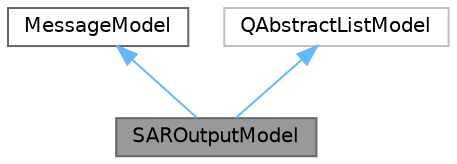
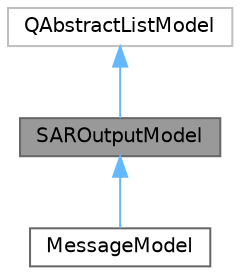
edge "SAROutputModel" -> "MessageModel": reversed
